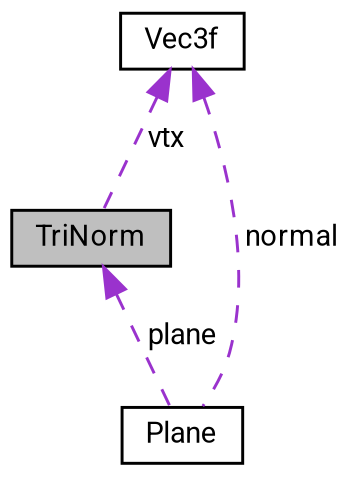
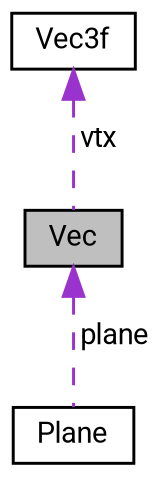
node "TriNorm": label "TriNorm" -> "Vec"
edge "Plane" -> "Vec3f": removed, label "normal"
